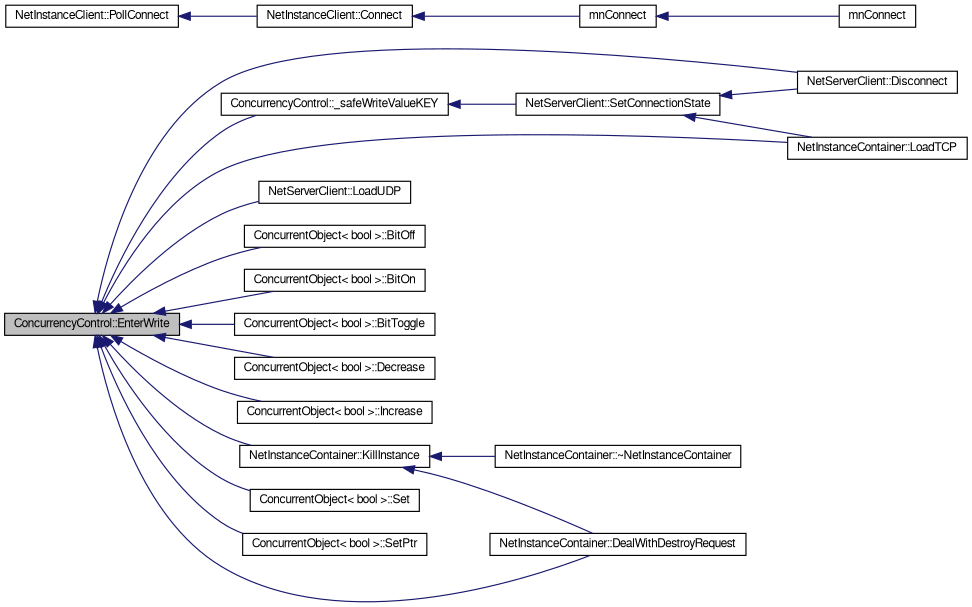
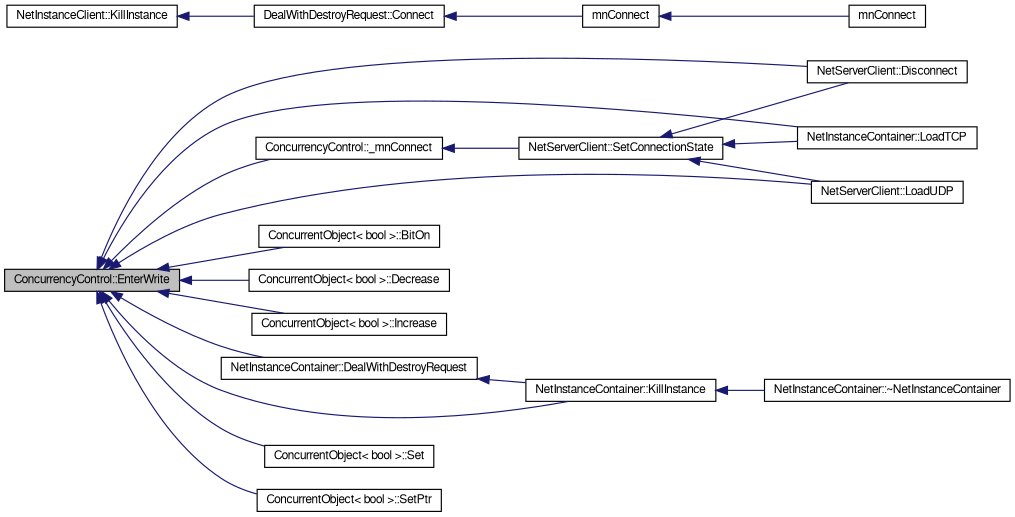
node "NetInstanceClient::PollConnect": label "NetInstanceClient::PollConnect" -> "NetInstanceClient::KillInstance"
node "NetInstanceClient::Connect": label "NetInstanceClient::Connect" -> "DealWithDestroyRequest::Connect"
node "ConcurrencyControl::_safeWriteValueKEY": label "ConcurrencyControl::_safeWriteValueKEY" -> "ConcurrencyControl::_mnConnect"
edge "NetServerClient::LoadUDP" -> "NetServerClient::SetConnectionState": added
node "ConcurrentObject< bool >::BitOff": removed
node "ConcurrentObject< bool >::BitToggle": removed
edge "NetInstanceContainer::DealWithDestroyRequest" -> "NetInstanceContainer::KillInstance": reversed
